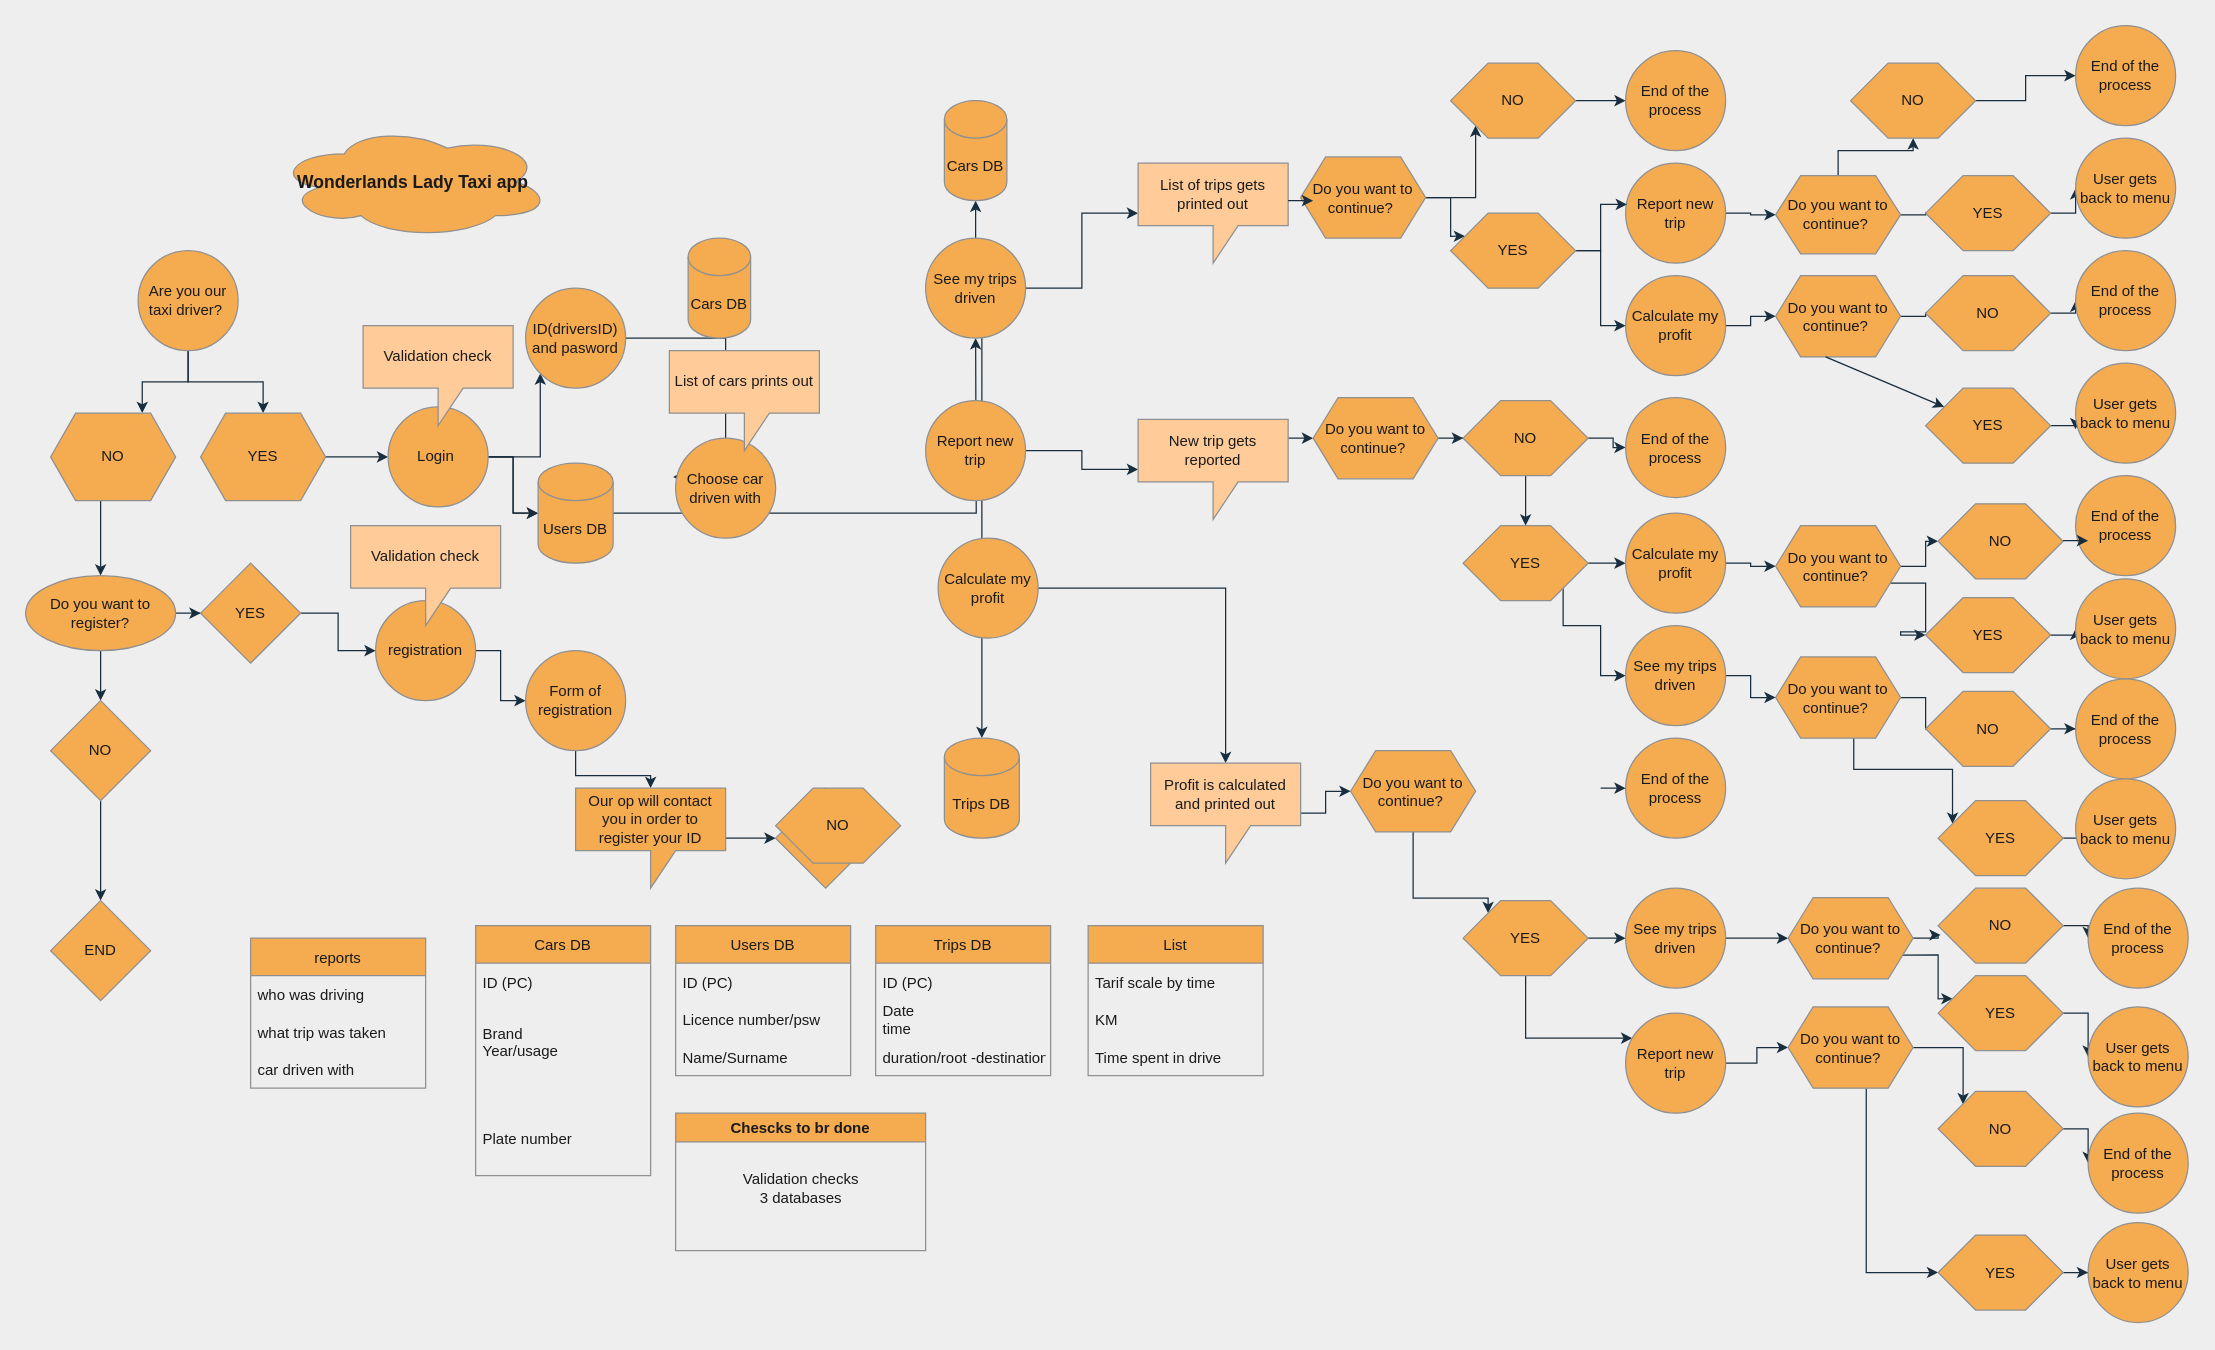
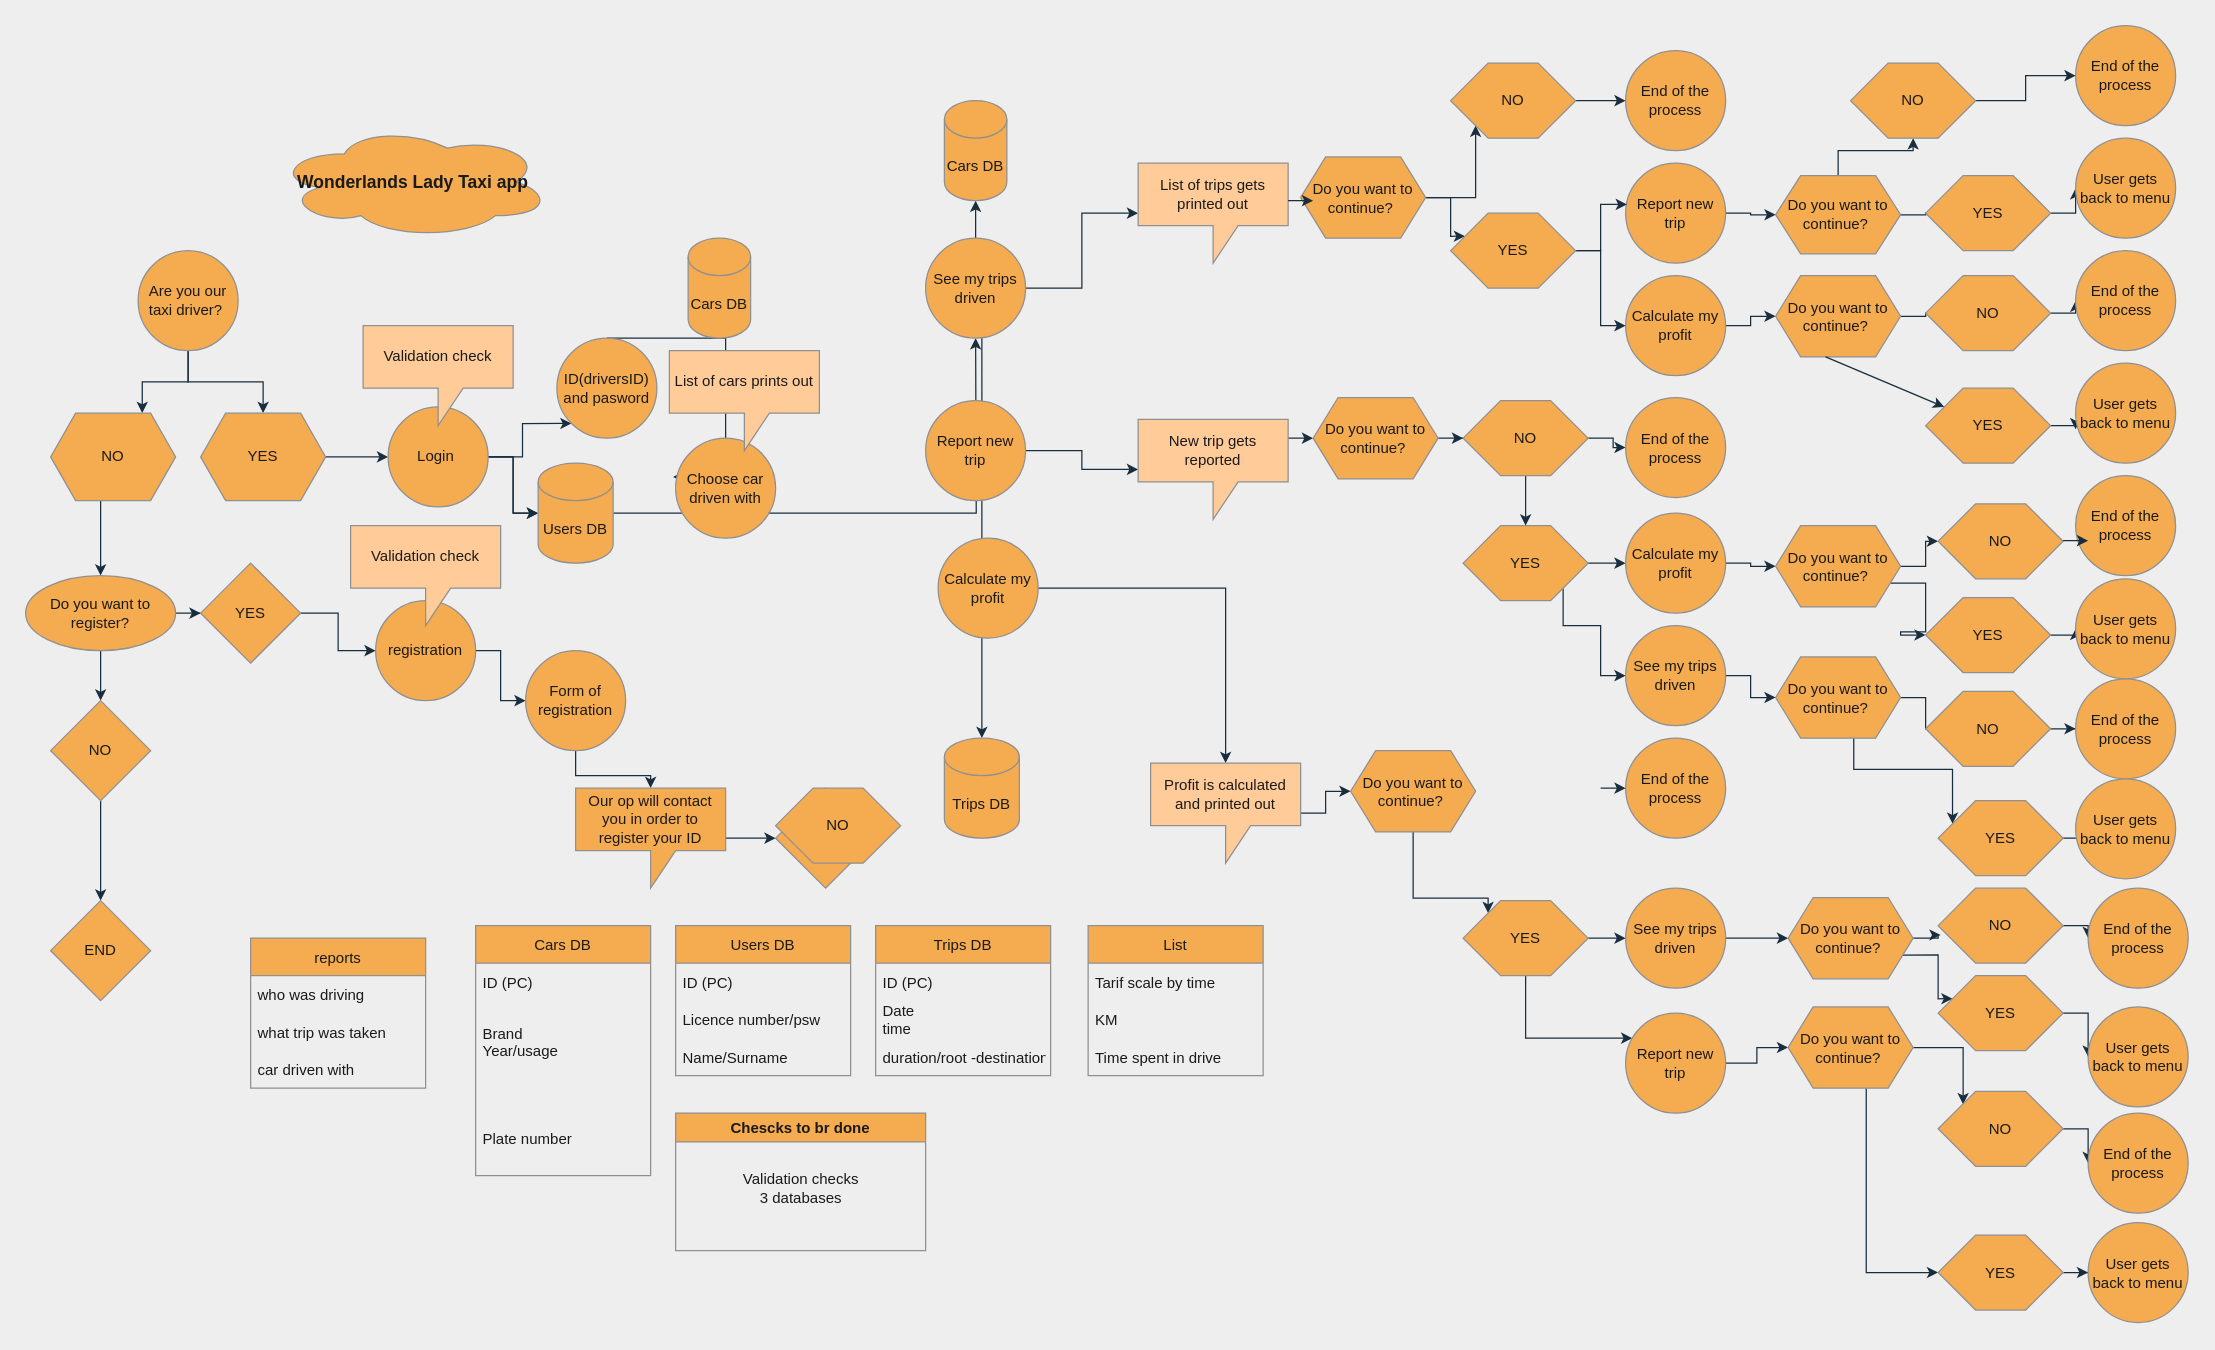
node "ID(driversID) and pasword": moved (576, 338) -> (607, 388)
